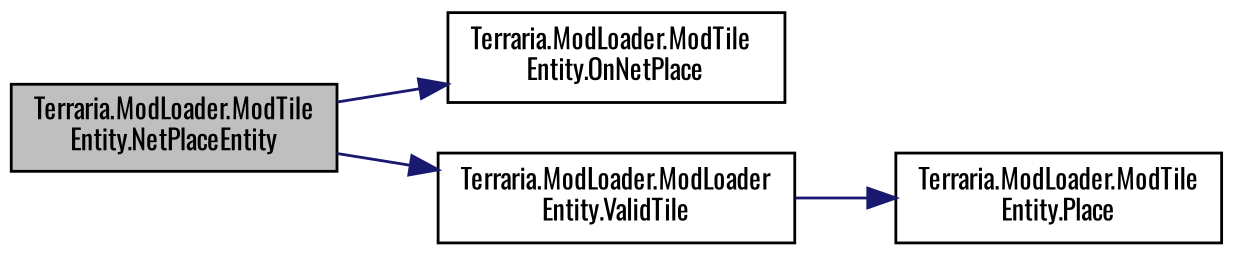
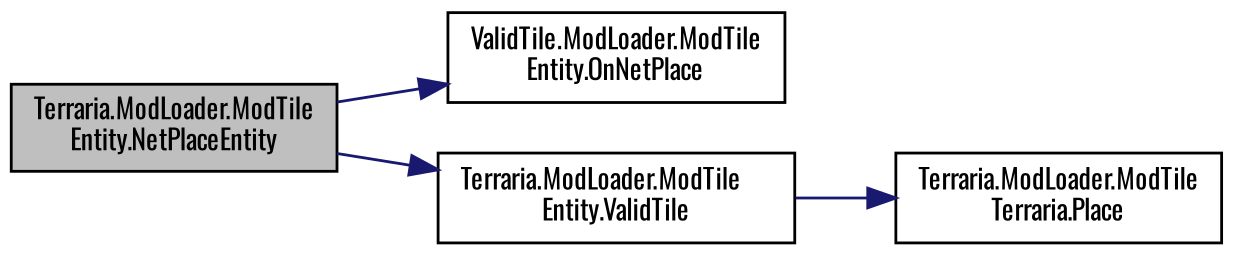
node "Terraria.ModLoader.ModTile Entity.OnNetPlace": label "Terraria.ModLoader.ModTile Entity.OnNetPlace" -> "ValidTile.ModLoader.ModTile Entity.OnNetPlace"
node "Terraria.ModLoader.ModLoader Entity.ValidTile": label "Terraria.ModLoader.ModLoader Entity.ValidTile" -> "Terraria.ModLoader.ModTile Entity.ValidTile"
node "Terraria.ModLoader.ModTile Entity.Place": label "Terraria.ModLoader.ModTile Entity.Place" -> "Terraria.ModLoader.ModTile Terraria.Place"
